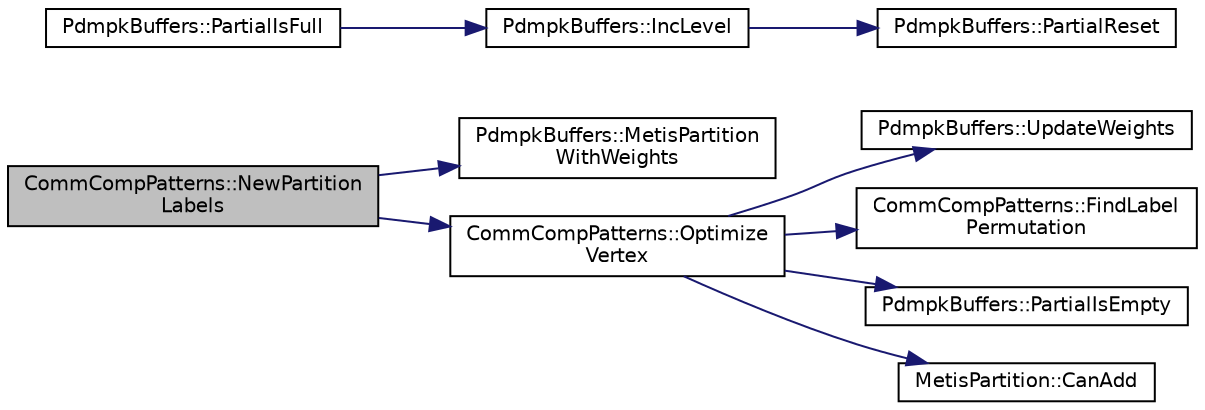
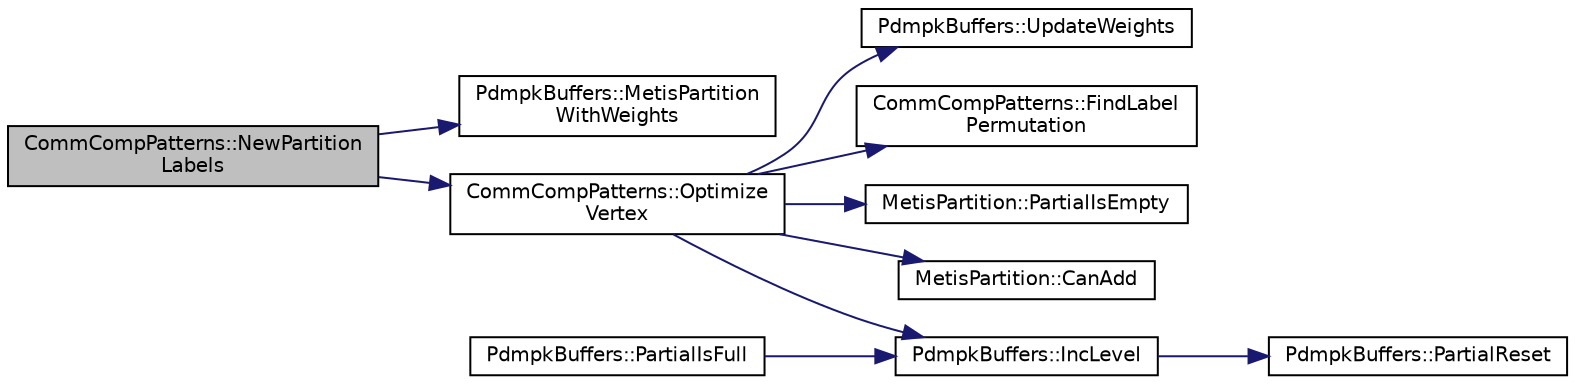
edge "CommCompPatterns::Optimize Vertex" -> "PdmpkBuffers::IncLevel": added
node "PdmpkBuffers::PartialIsEmpty": label "PdmpkBuffers::PartialIsEmpty" -> "MetisPartition::PartialIsEmpty"
